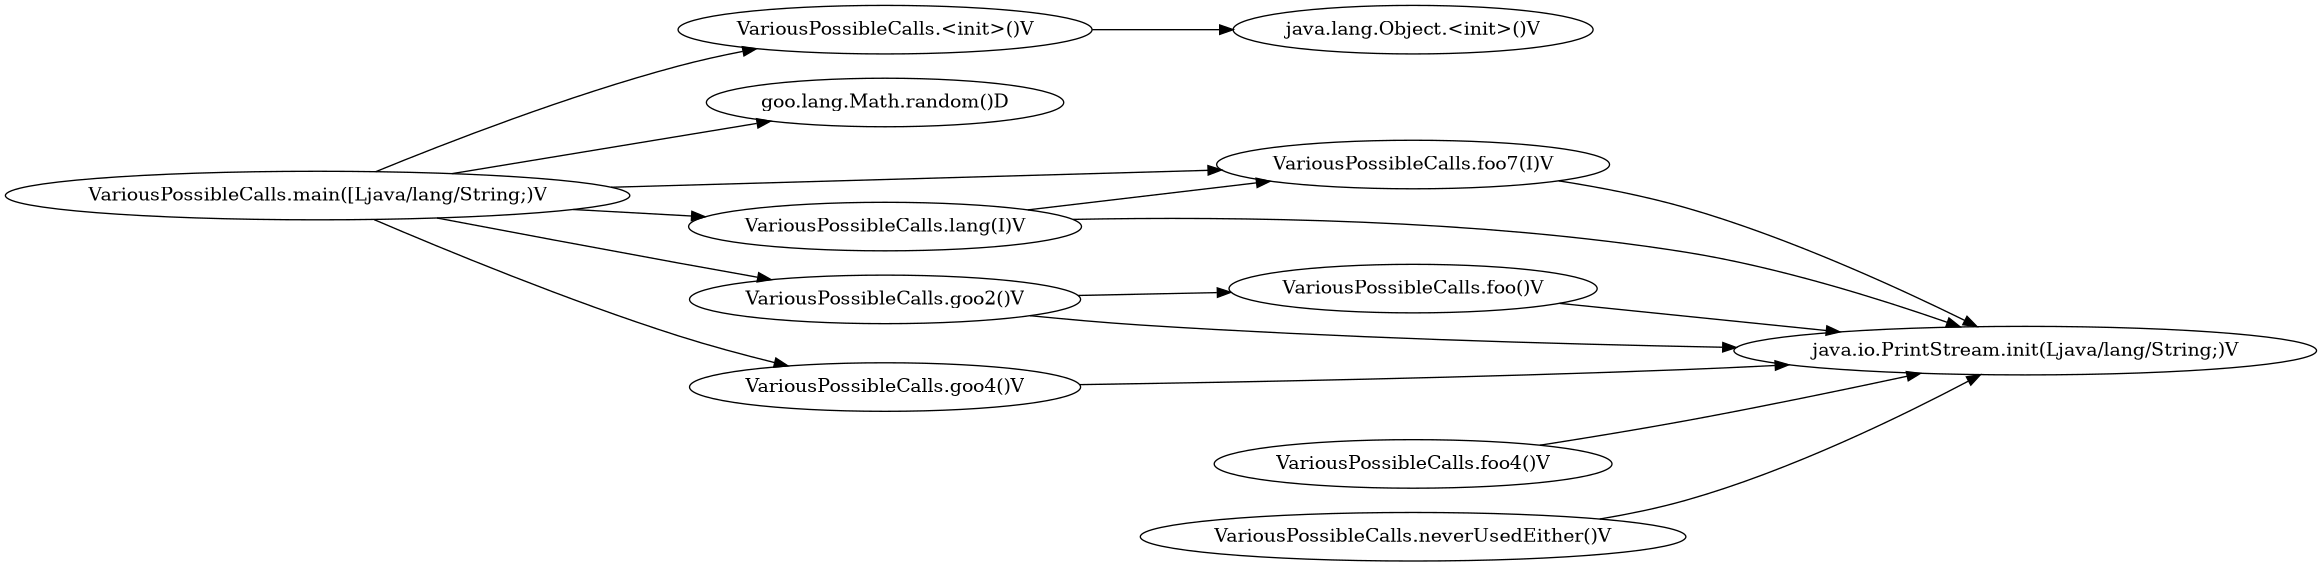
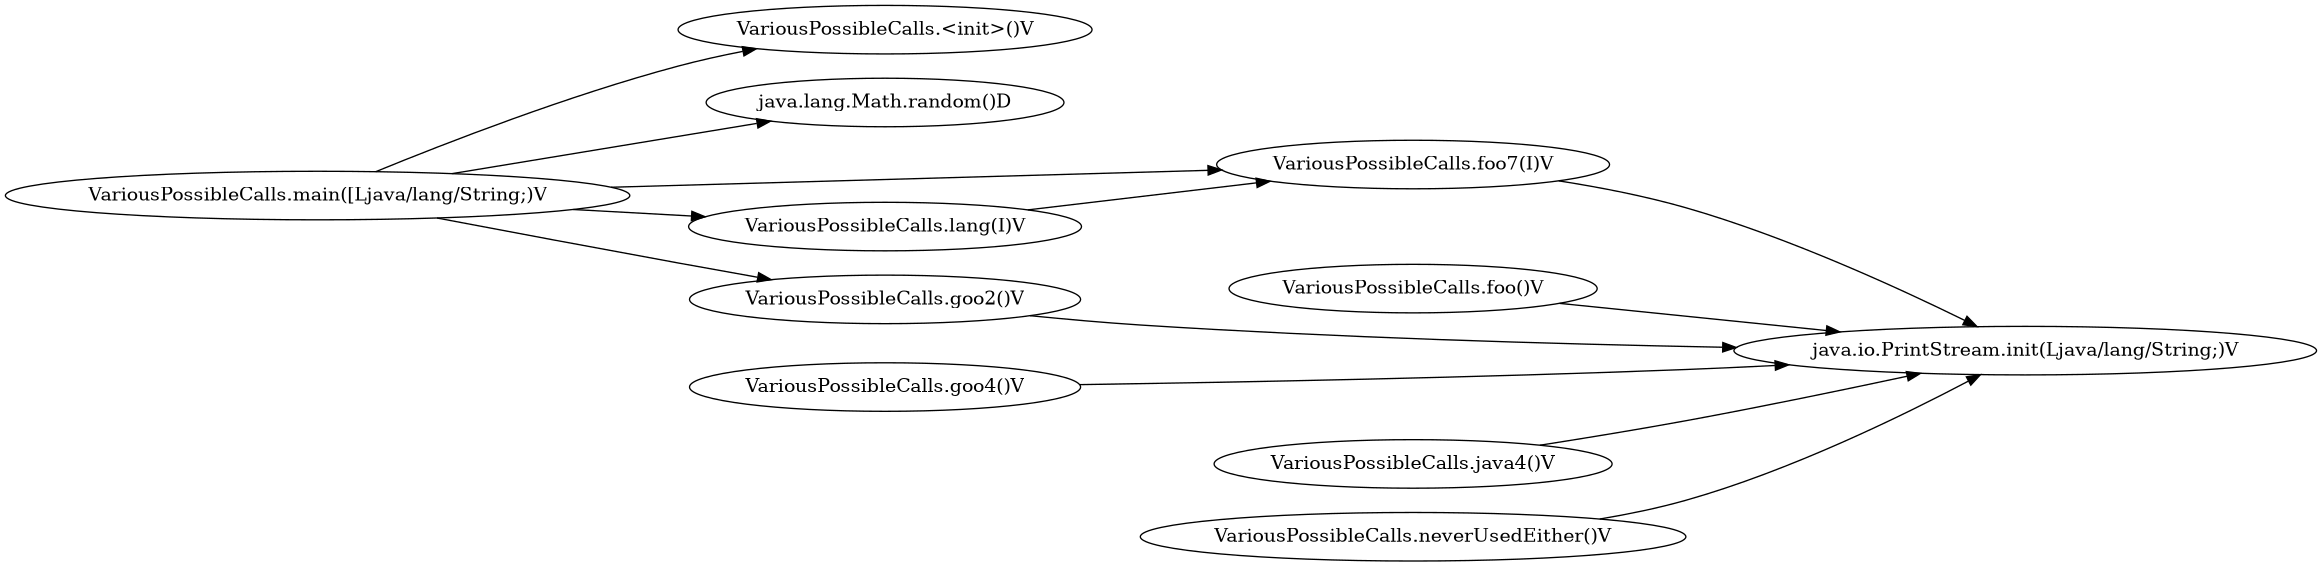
node "java.lang.Object.<init>()V": removed
node "goo.lang.Math.random()D": label "goo.lang.Math.random()D" -> "java.lang.Math.random()D"
edge "VariousPossibleCalls.lang(I)V" -> "java.io.PrintStream.init(Ljava/lang/String;)V": removed
edge "VariousPossibleCalls.goo2()V" -> "VariousPossibleCalls.foo()V": removed
edge "VariousPossibleCalls.main([Ljava/lang/String;)V" -> "VariousPossibleCalls.goo4()V": removed
node "VariousPossibleCalls.foo4()V": label "VariousPossibleCalls.foo4()V" -> "VariousPossibleCalls.java4()V"
